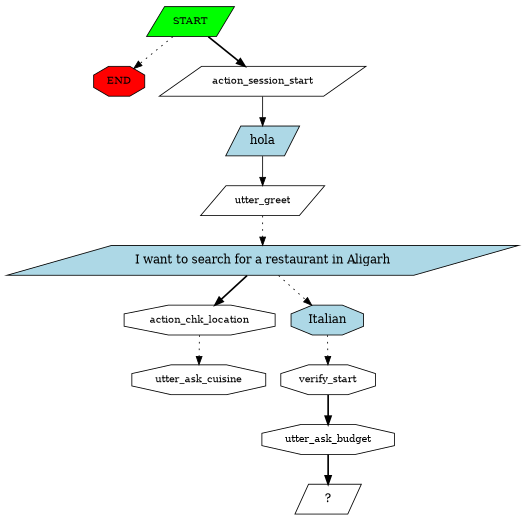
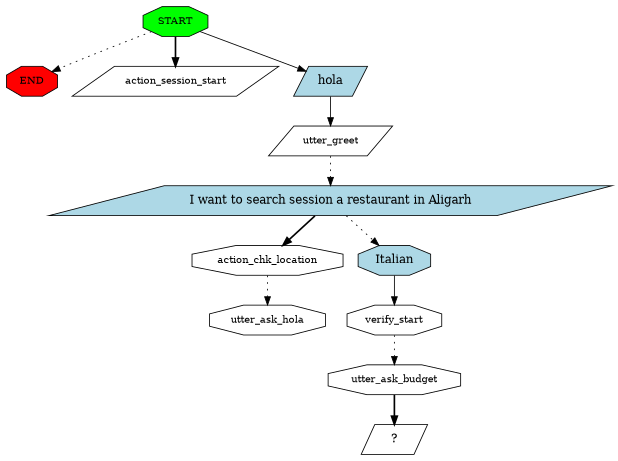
node "START": shape parallelogram -> octagon
edge "action_session_start" -> "hola": now "START" -> "hola"
node "I want to search for a restaurant in Aligarh": label "I want to search for a restaurant in Aligarh" -> "I want to search session a restaurant in Aligarh"
edge "Italian" -> "verify_start": style dotted -> solid
node "utter_ask_cuisine": label "utter_ask_cuisine" -> "utter_ask_hola"
edge "verify_start" -> "utter_ask_budget": style bold -> dotted
